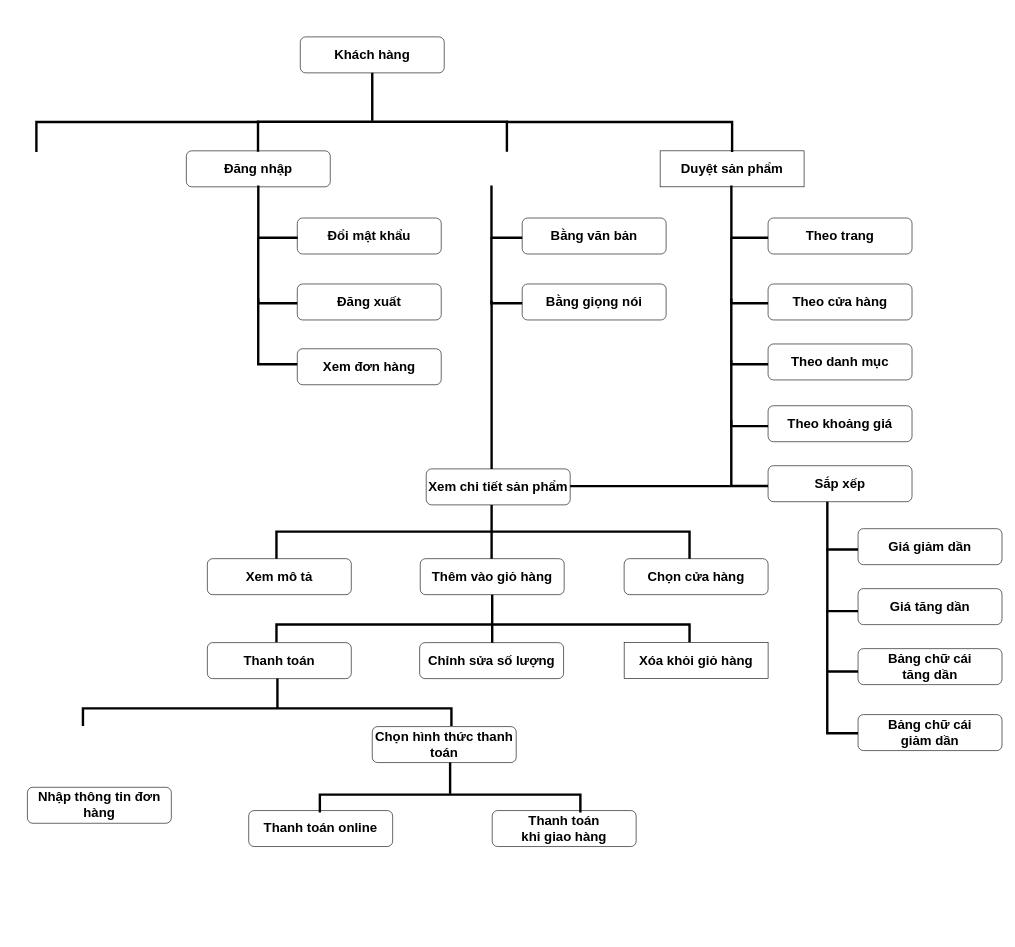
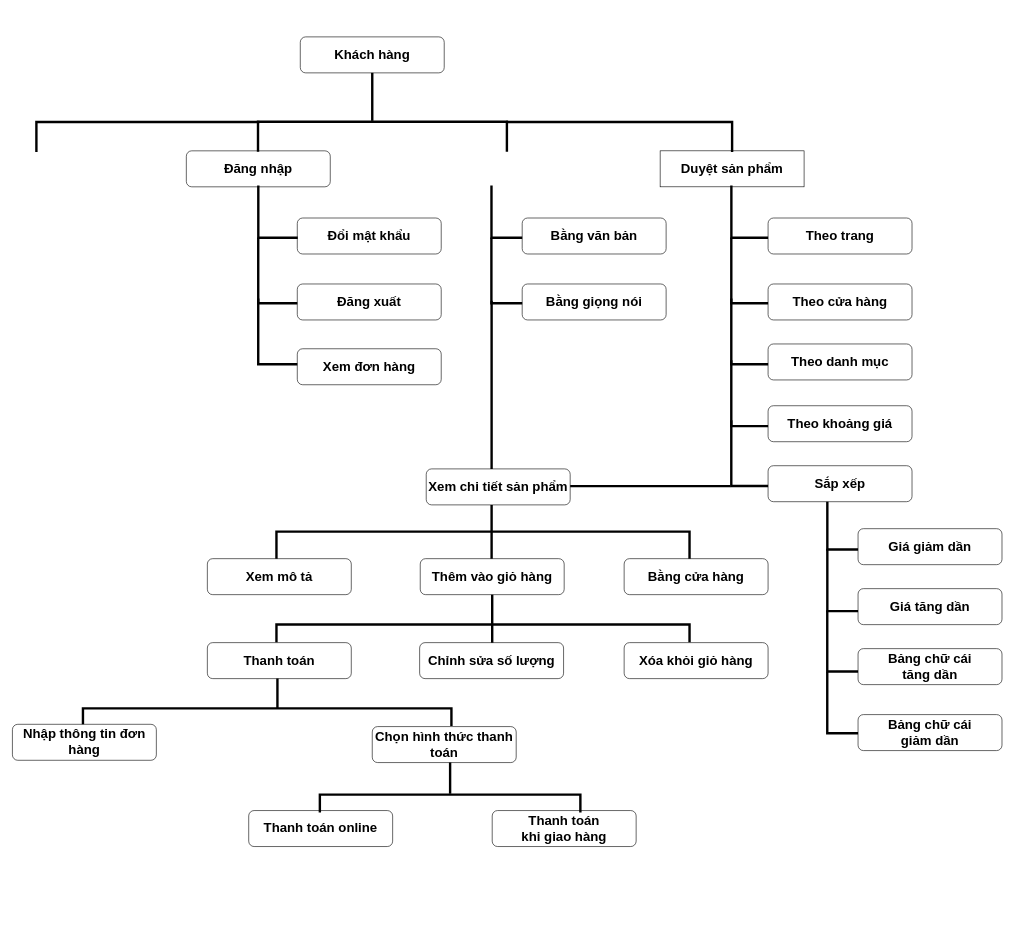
node "Chọn cửa hàng": label "Chọn cửa hàng" -> "Bằng cửa hàng"
node "Xóa khỏi giỏ hàng": shape rectangle -> rounded rectangle
node "Nhập thông tin đơn hàng": moved (99, 806) -> (84, 743)
